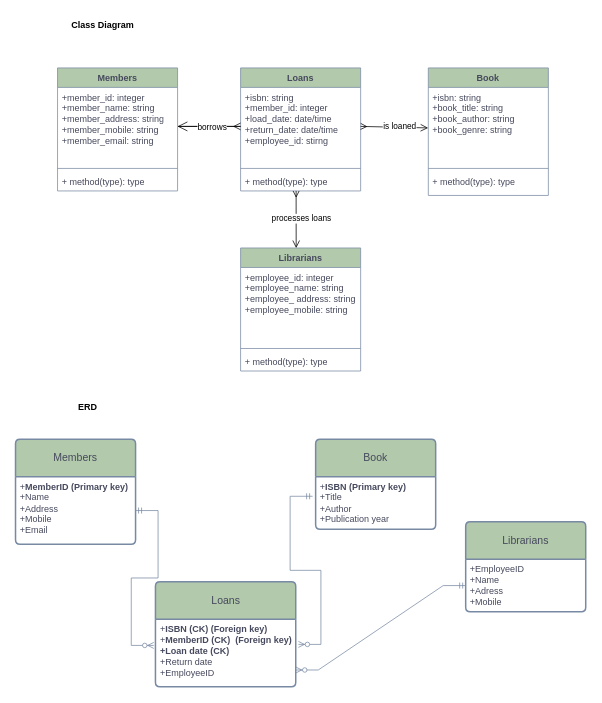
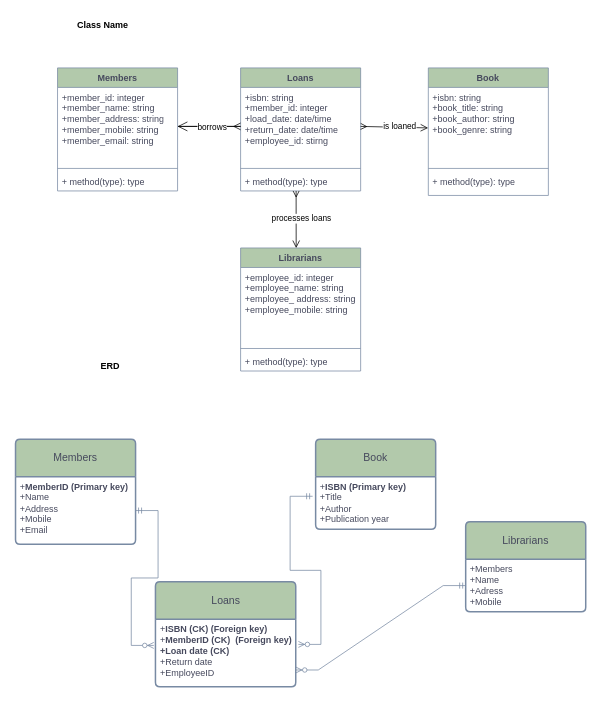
node "Class Diagram": label "Class Diagram" -> "Class Name"
node "ERD": moved (87, 408) -> (110, 366)
node "+EmployeeID +Name +Adress +Mobile": label "+EmployeeID +Name +Adress +Mobile" -> "+Members +Name +Adress +Mobile"
